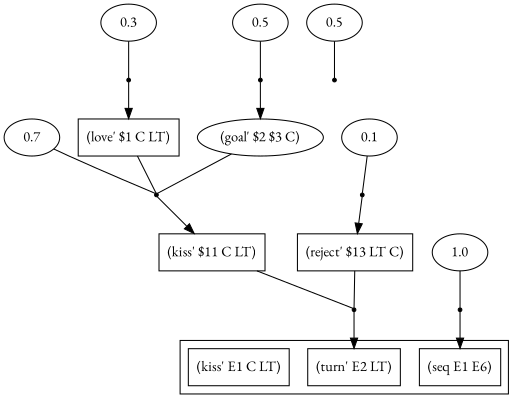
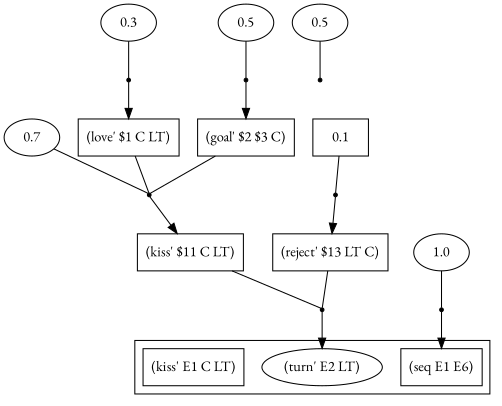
node "(goal' $2 $3 C)": shape ellipse -> box
node "0.1": shape ellipse -> box
node "(turn' E2 LT)": shape box -> ellipse
